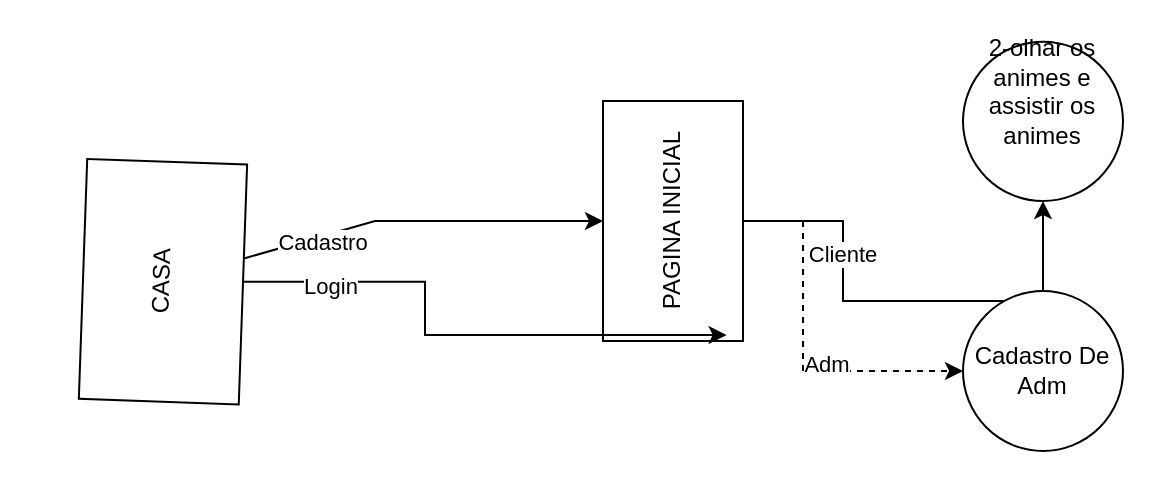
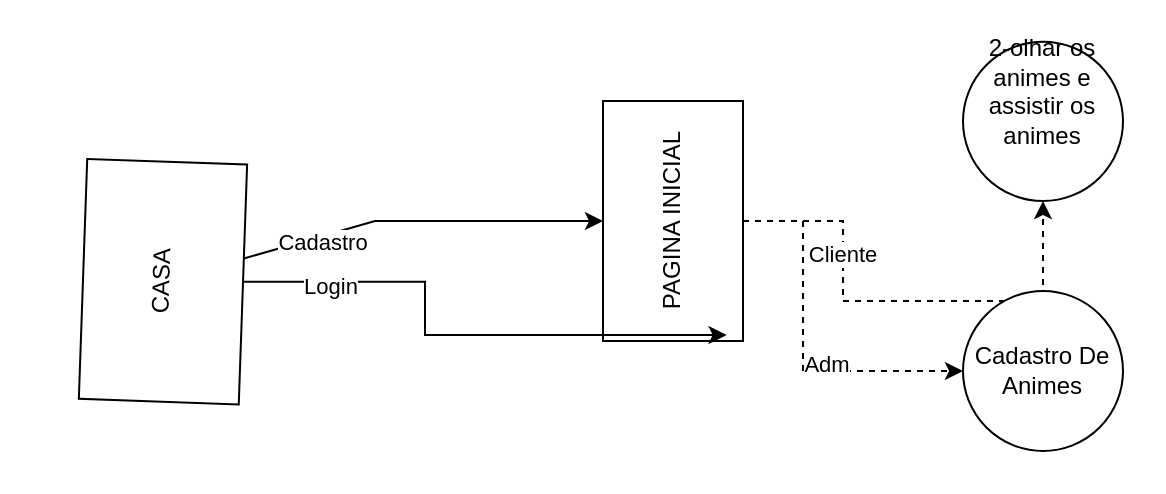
edge "PAGINA INICIAL" -> "2-olhar os animes e assistir os animes": style solid -> dashed
node "Cadastro De Adm": label "Cadastro De Adm" -> "Cadastro De Animes"
